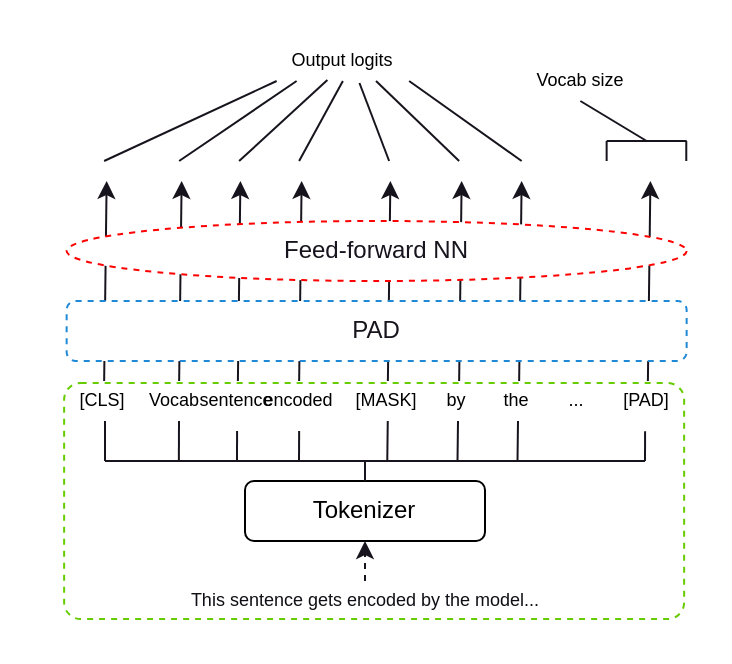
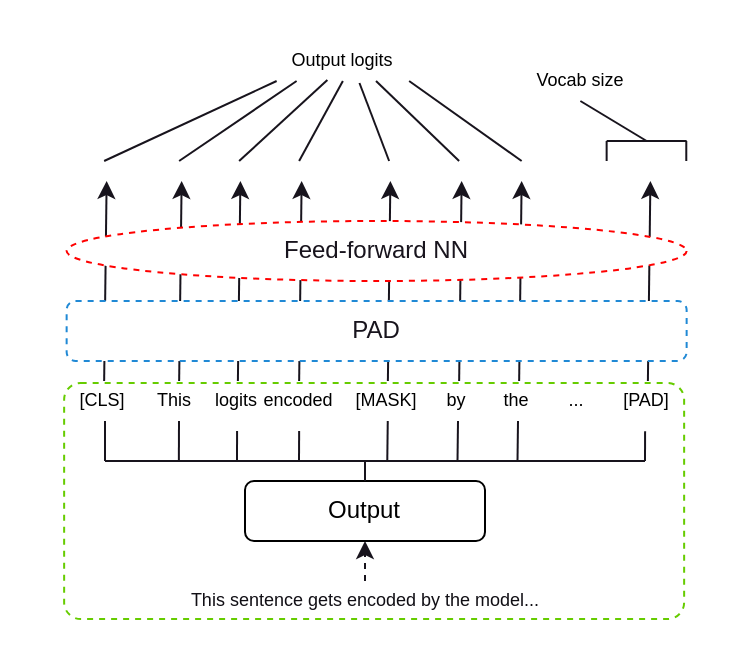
node "Vocab": label "Vocab" -> "This"
node "sentence": label "sentence" -> "logits"
node "Tokenizer": label "Tokenizer" -> "Output"
